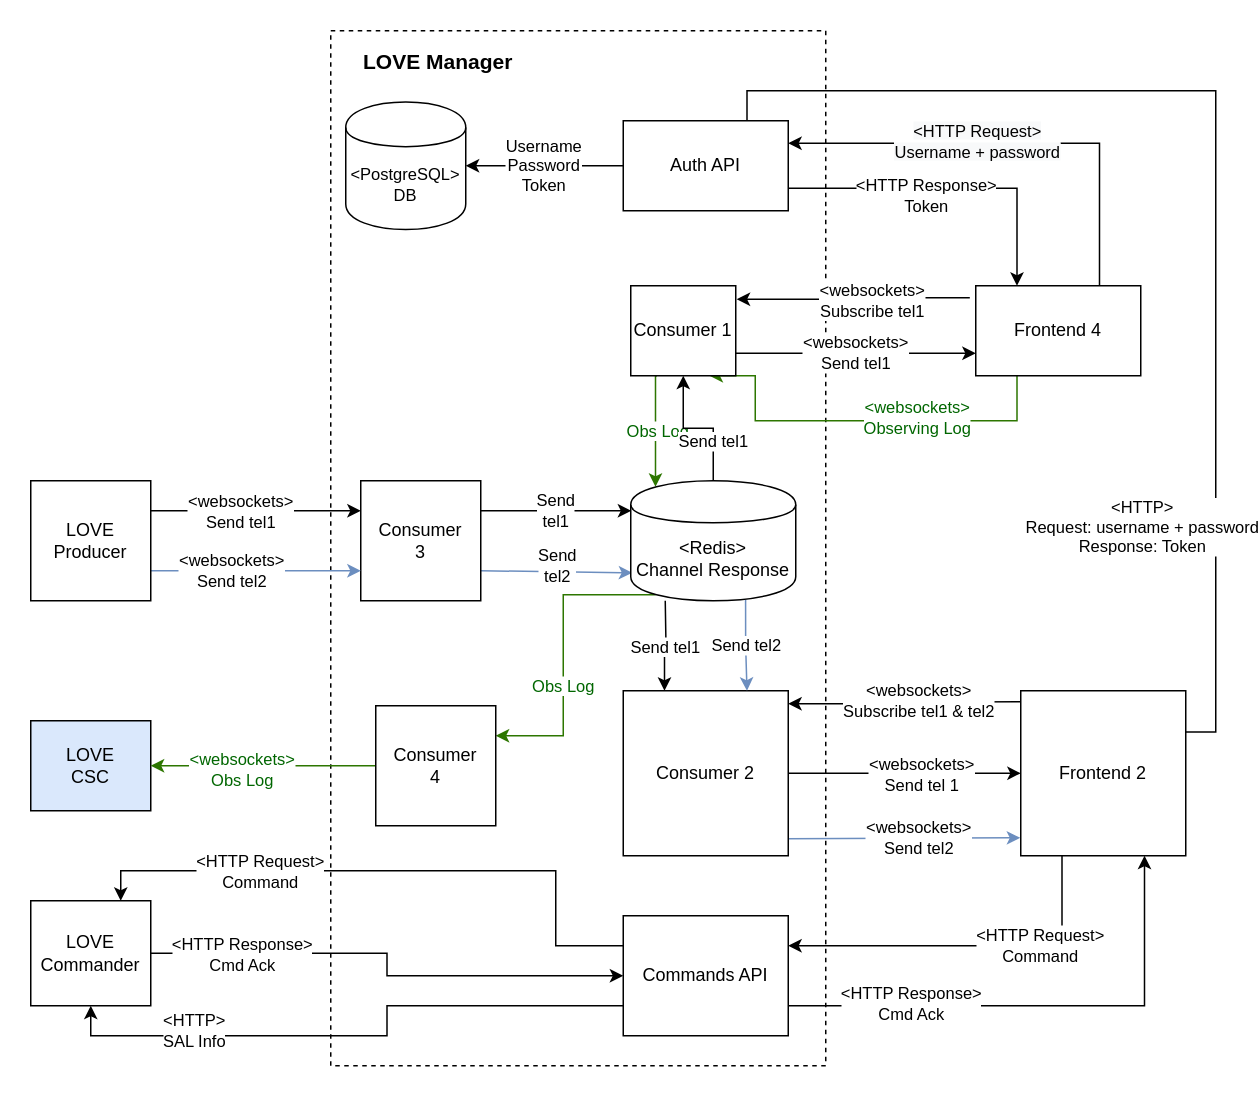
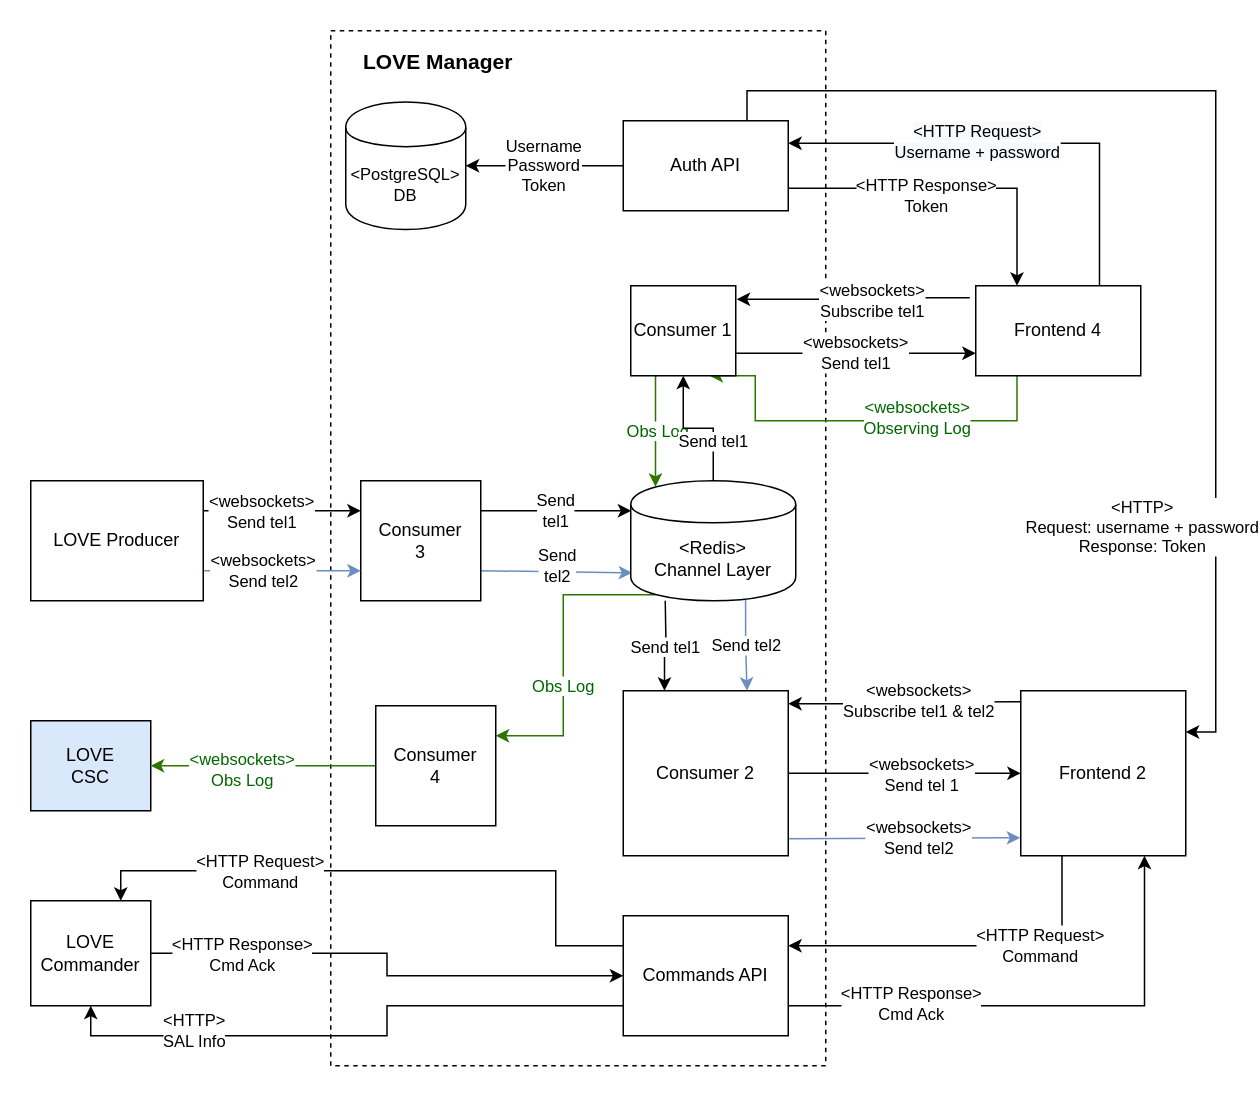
node "LOVE Producer": size 120x120 -> 173x120
node "<Redis> Channel Response": label "<Redis> Channel Response" -> "<Redis> Channel Layer"
edge "Auth API" -- "Frontend 2": arrowhead none -> classic
